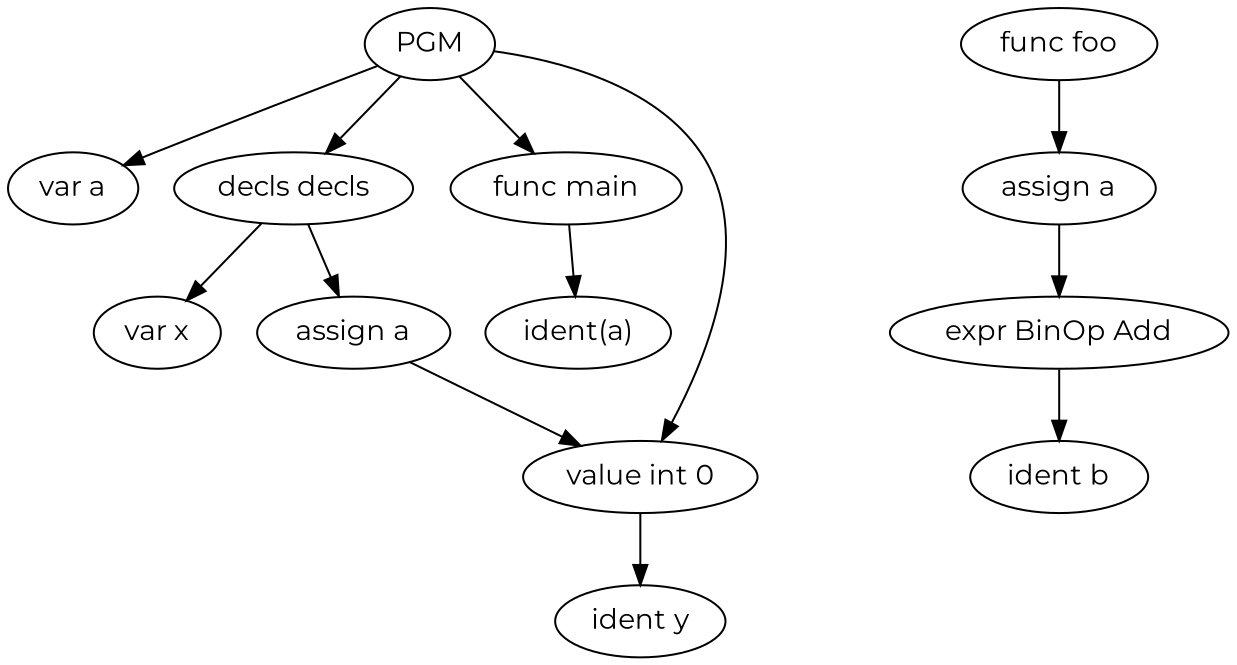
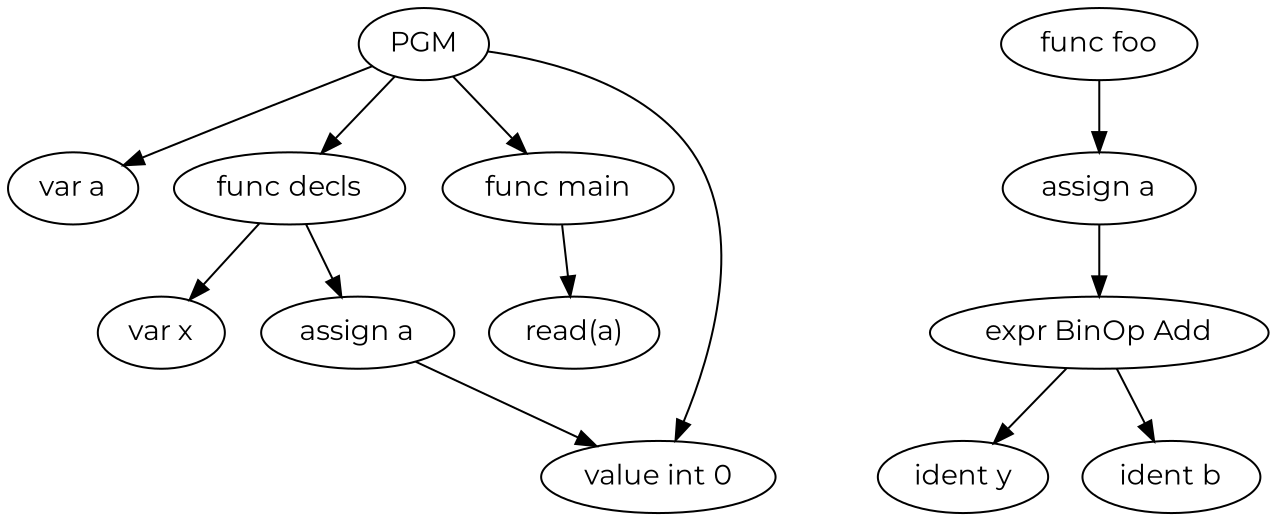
node "decls decls": label "decls decls" -> "func decls"
node "ident(a)": label "ident(a)" -> "read(a)"
edge "value int 0" -> "ident y": now "expr BinOp Add" -> "ident y"
